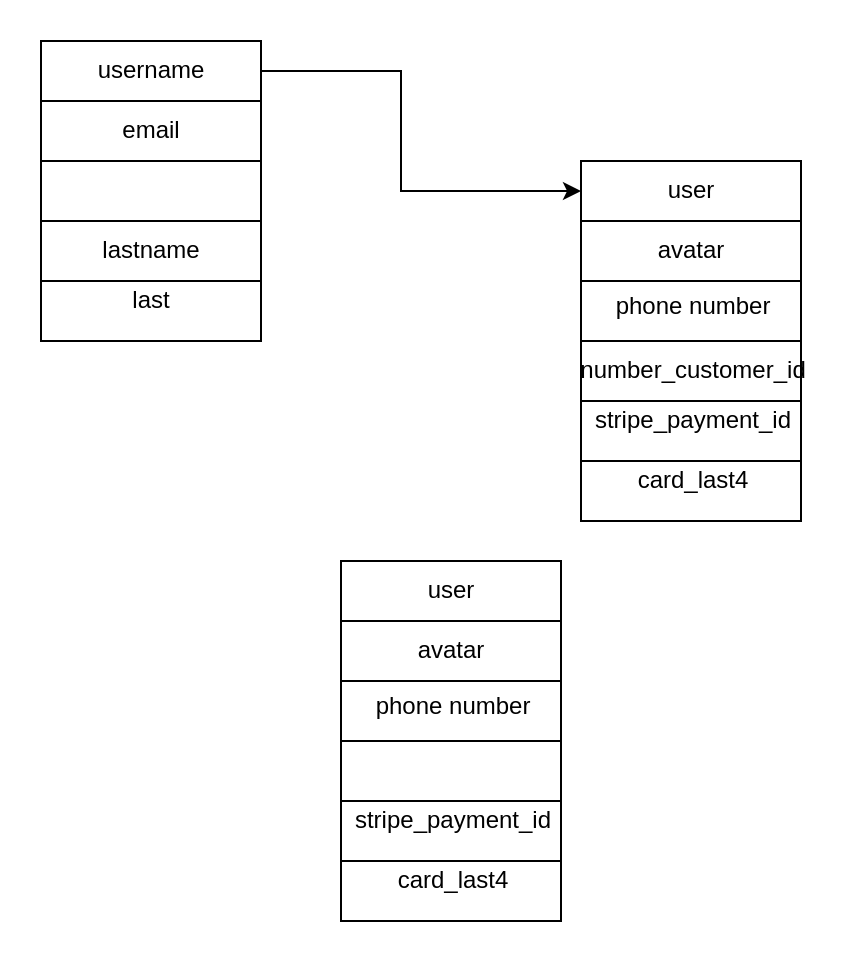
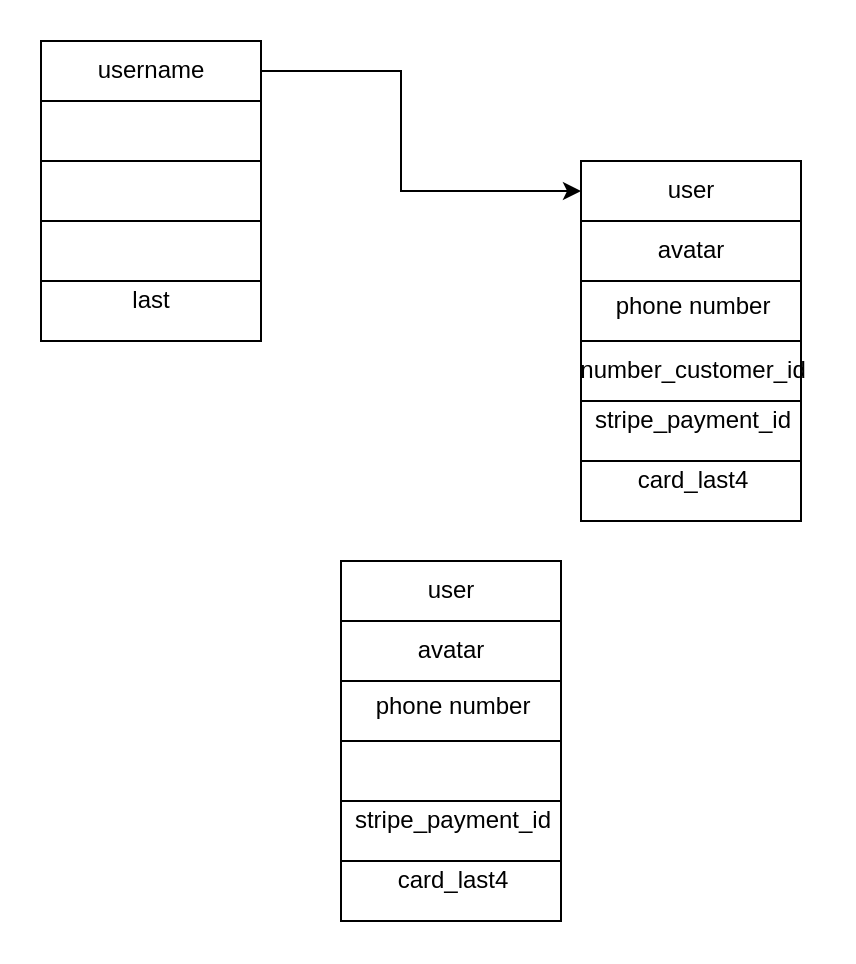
node "email": removed
node "lastname": removed
